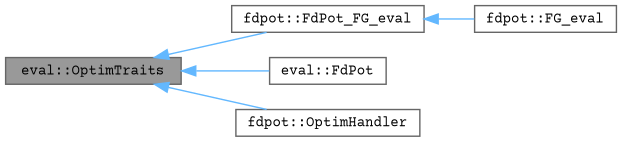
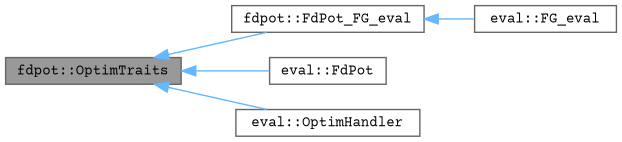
node "fdpot::FG_eval": label "fdpot::FG_eval" -> "eval::FG_eval"
node "eval::OptimTraits": label "eval::OptimTraits" -> "fdpot::OptimTraits"
node "fdpot::OptimHandler": label "fdpot::OptimHandler" -> "eval::OptimHandler"
